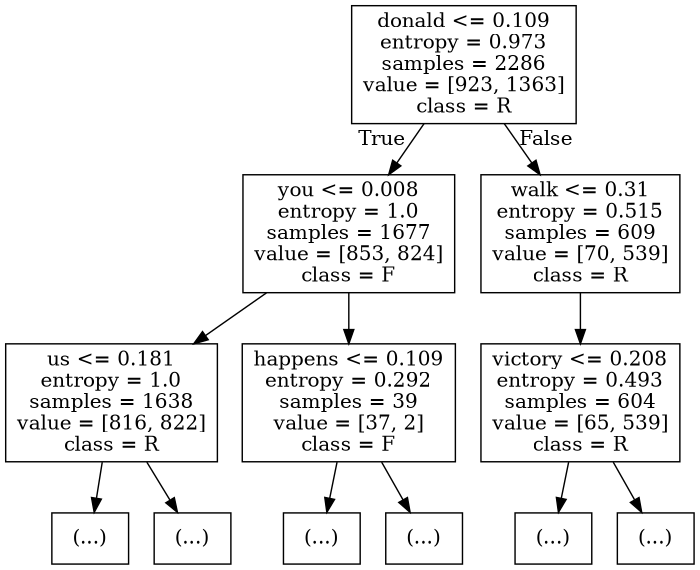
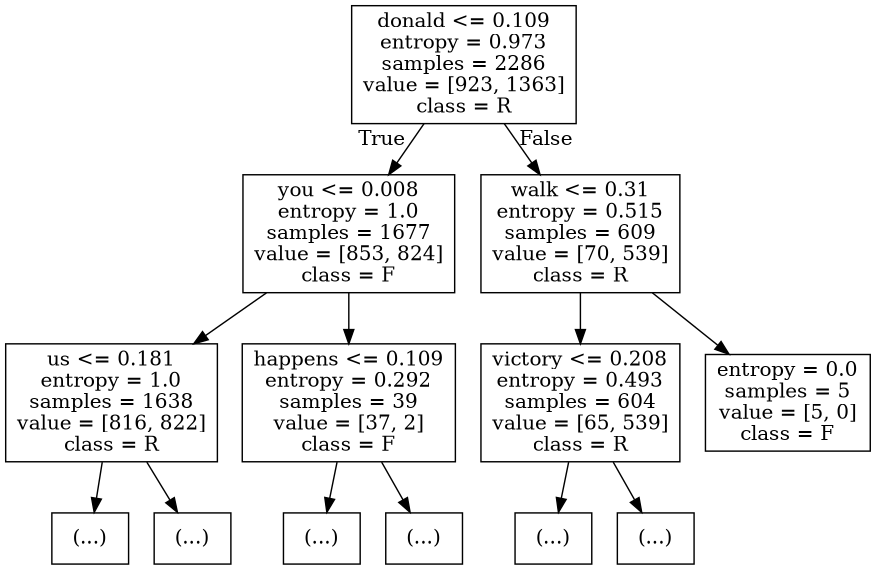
node "entropy = 0.0 samples = 5 value = [5, 0] class = F": added
